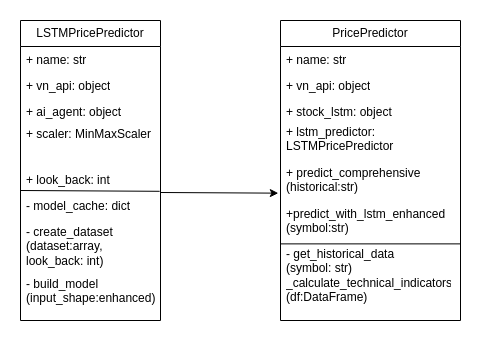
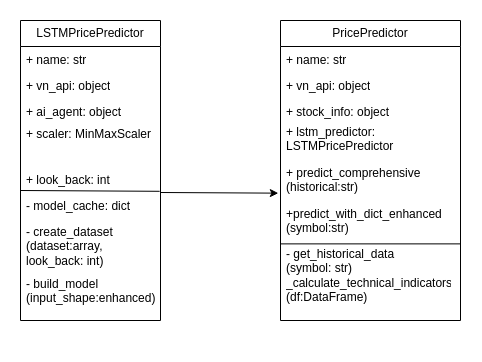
node "+ stock_lstm: object": label "+ stock_lstm: object" -> "+ stock_info: object"
node "+predict_with_lstm_enhanced (symbol:str)": label "+predict_with_lstm_enhanced (symbol:str)" -> "+predict_with_dict_enhanced (symbol:str)"
